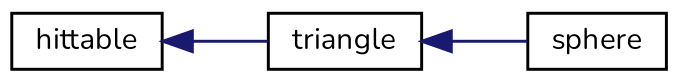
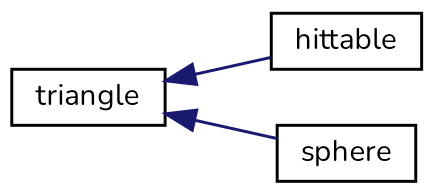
edge "triangle" -> "hittable": reversed
